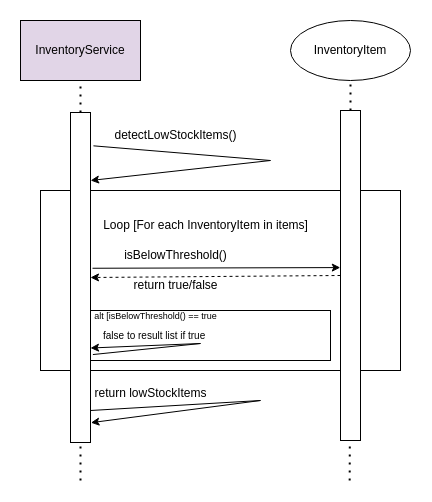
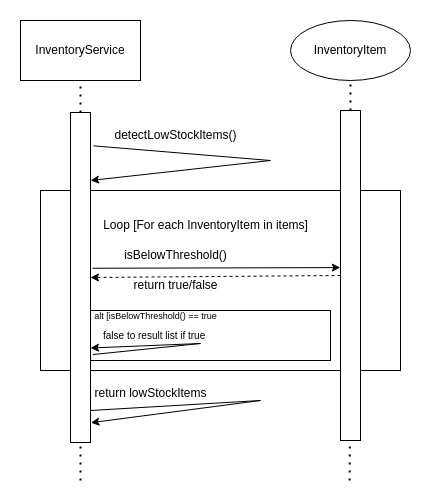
node "InventoryService": fillcolor #e1d5e7 -> #ffffff
